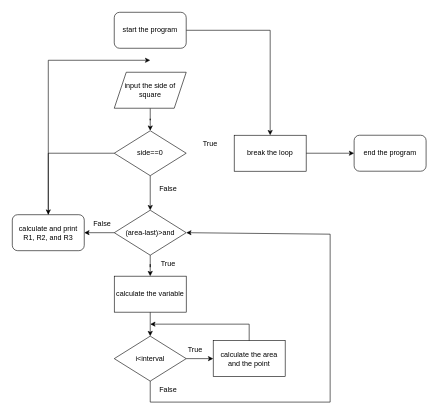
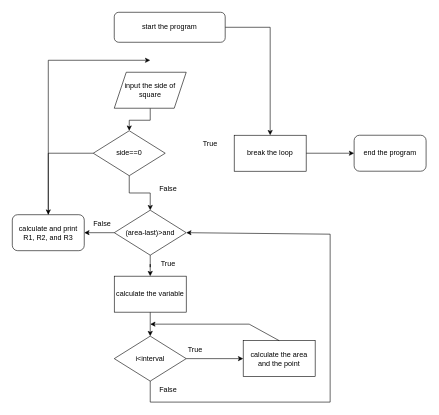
node "start the program": size 72x36 -> 111x30
node "side==0": moved (150, 153) -> (129, 153)
node "calculate the area and the point": moved (249, 359) -> (279, 359)
